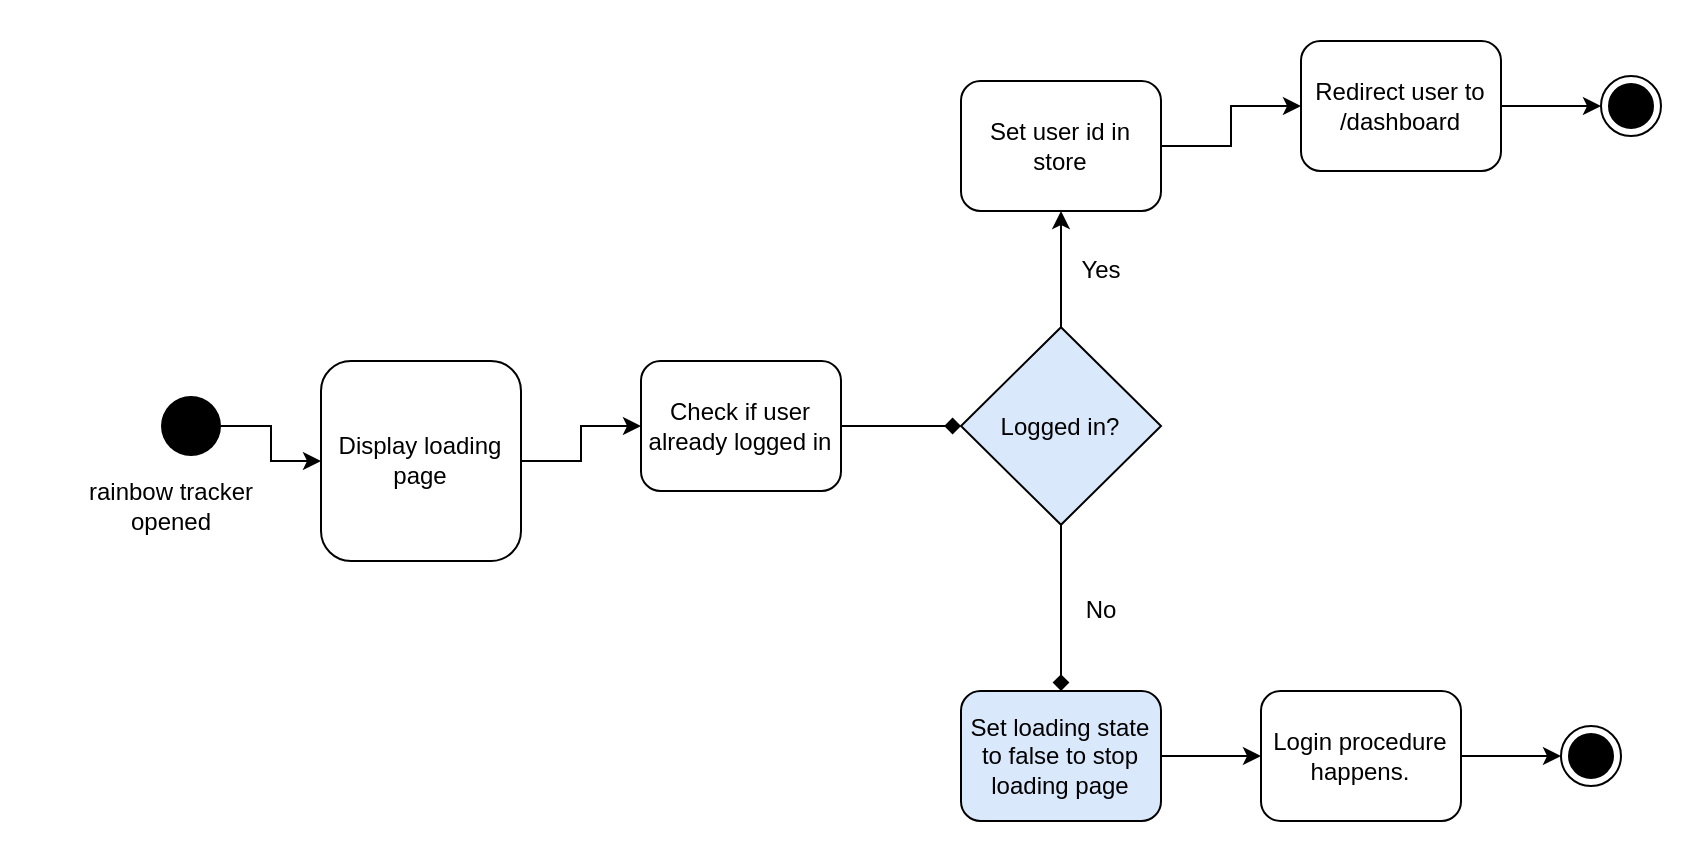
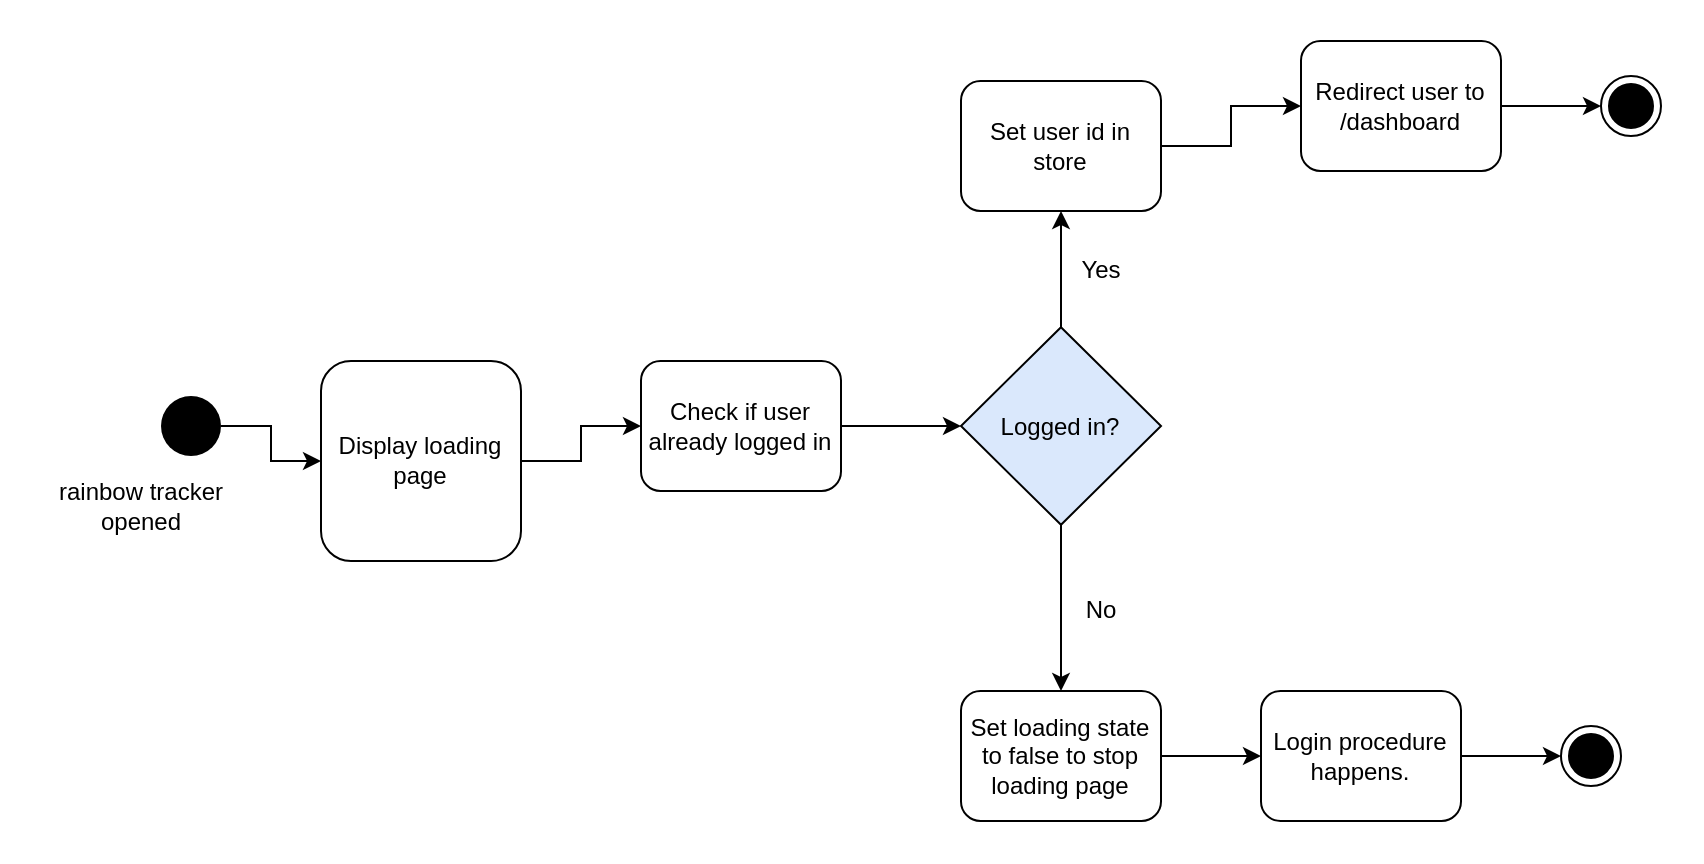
edge "Check if user already logged in" -> "Logged in?": arrowhead diamond -> classic
node "rainbow tracker opened": moved (171, 506) -> (141, 506)
edge "Logged in?" -> "Set loading state to false to stop loading page": arrowhead diamond -> classic
node "Set loading state to false to stop loading page": fillcolor #dae8fc -> #ffffff
